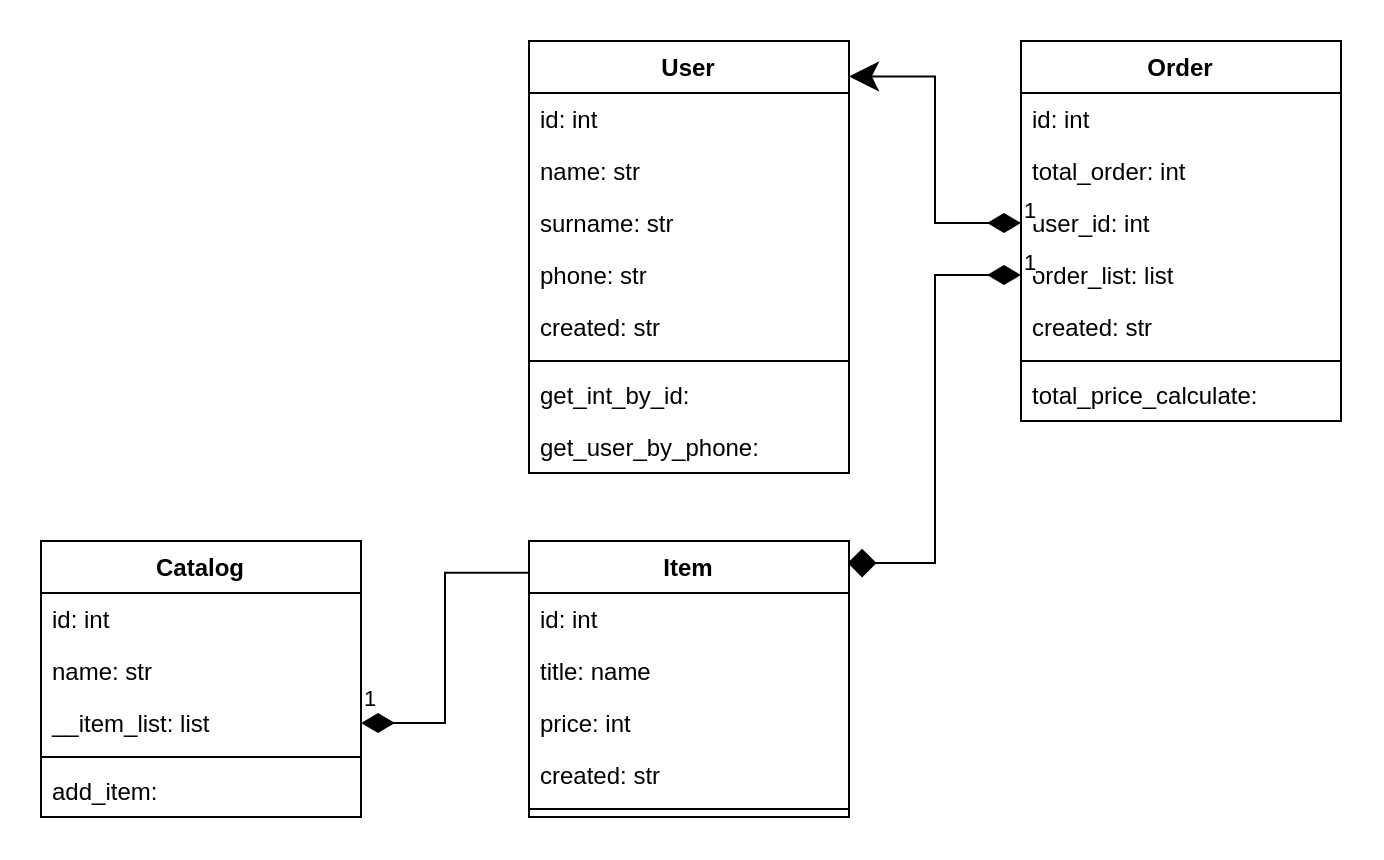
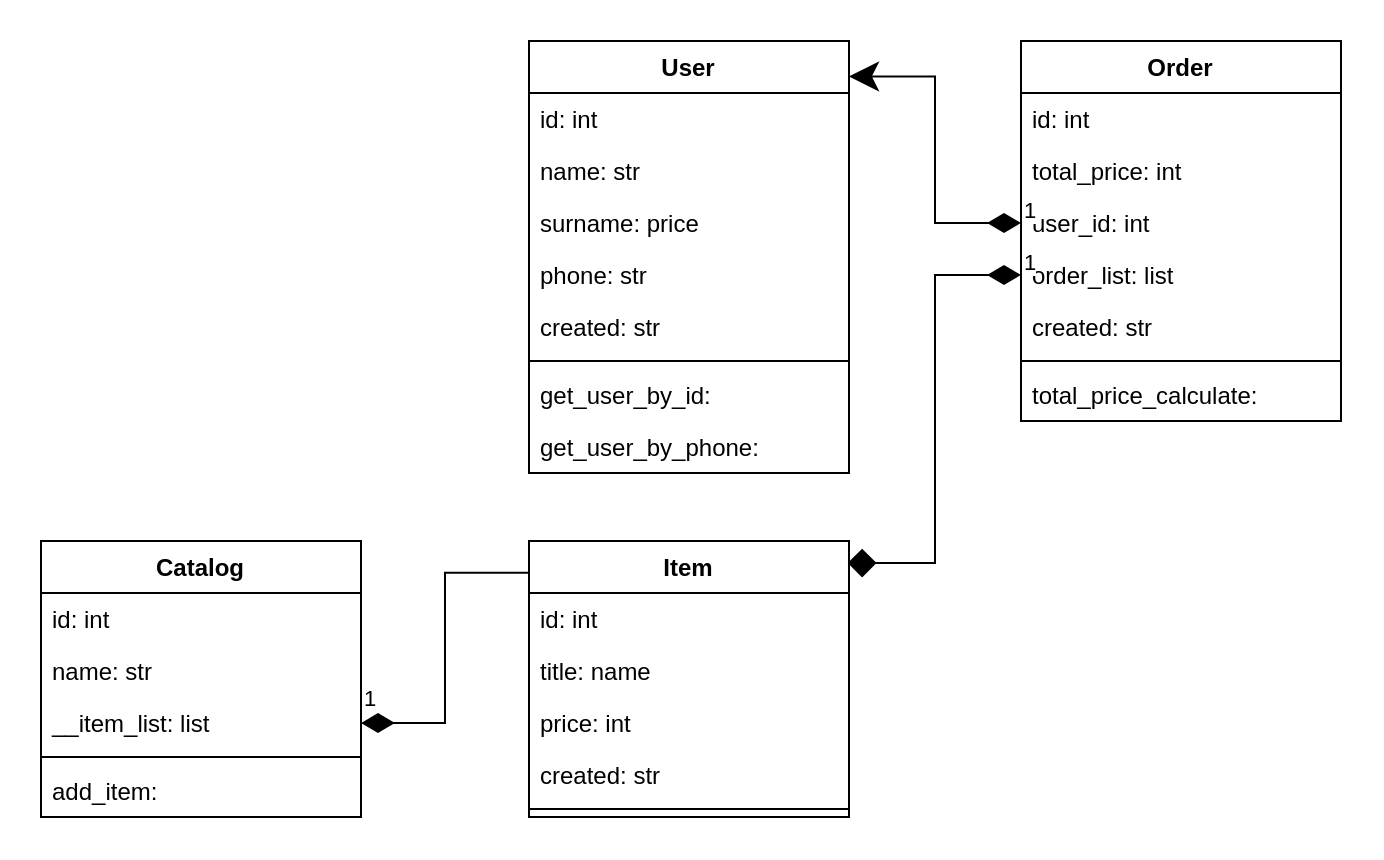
node "total_order: int": label "total_order: int" -> "total_price: int"
node "surname: str": label "surname: str" -> "surname: price"
node "get_int_by_id:": label "get_int_by_id:" -> "get_user_by_id:"
